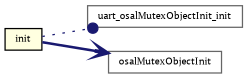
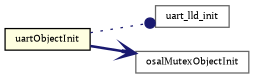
node "uart_osalMutexObjectInit_init": label "uart_osalMutexObjectInit_init" -> "uart_lld_init"
node "init": label "init" -> "uartObjectInit"
